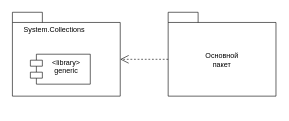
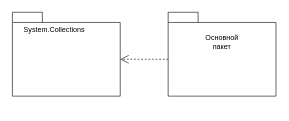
node "Основной пакет": moved (222, 60) -> (222, 42)
node "<library> generic": removed
